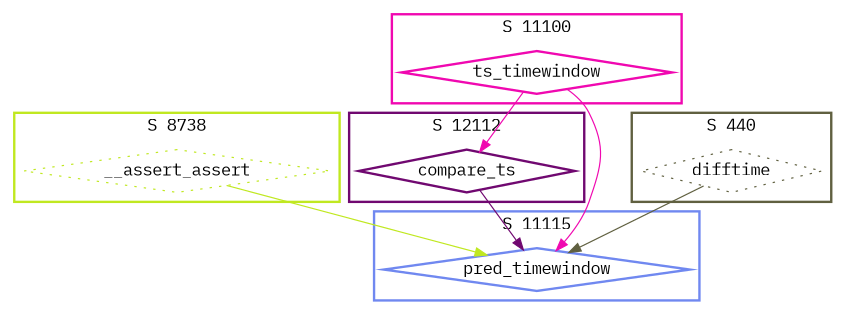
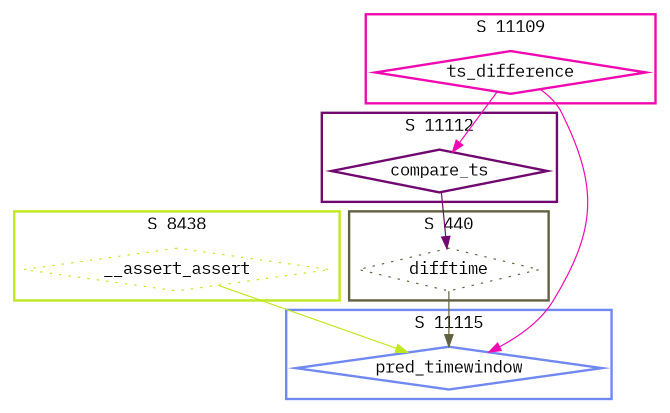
cluster "S 11100": label "S 11100" -> "S 11109"
node "ts_timewindow": label "ts_timewindow" -> "ts_difference"
cluster "S 8738": label "S 8738" -> "S 8438"
cluster "S 12112": label "S 12112" -> "S 11112"
edge "compare_ts" -> "pred_timewindow": now "compare_ts" -> "difftime"
